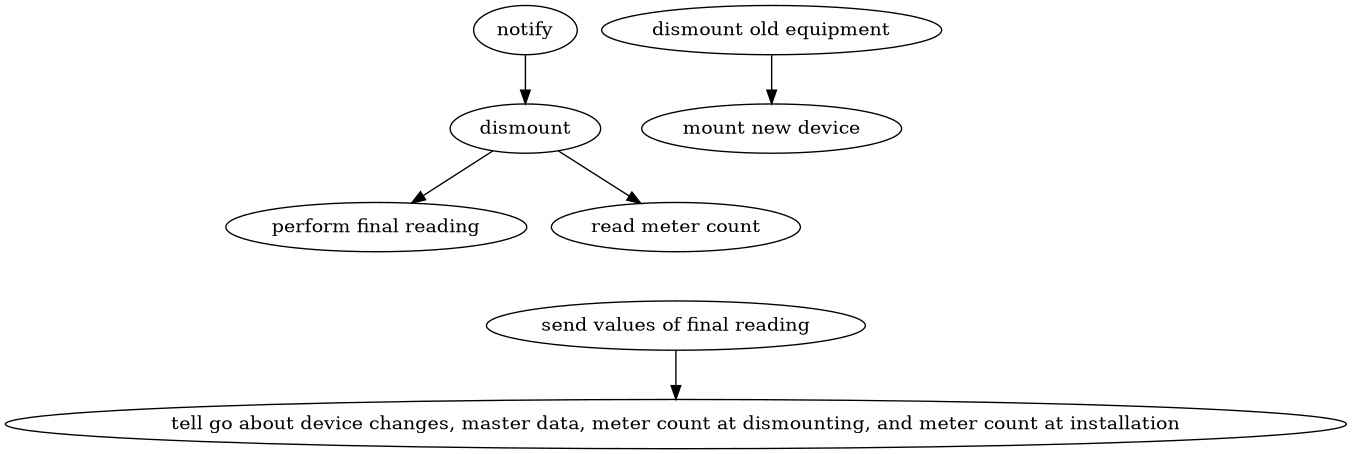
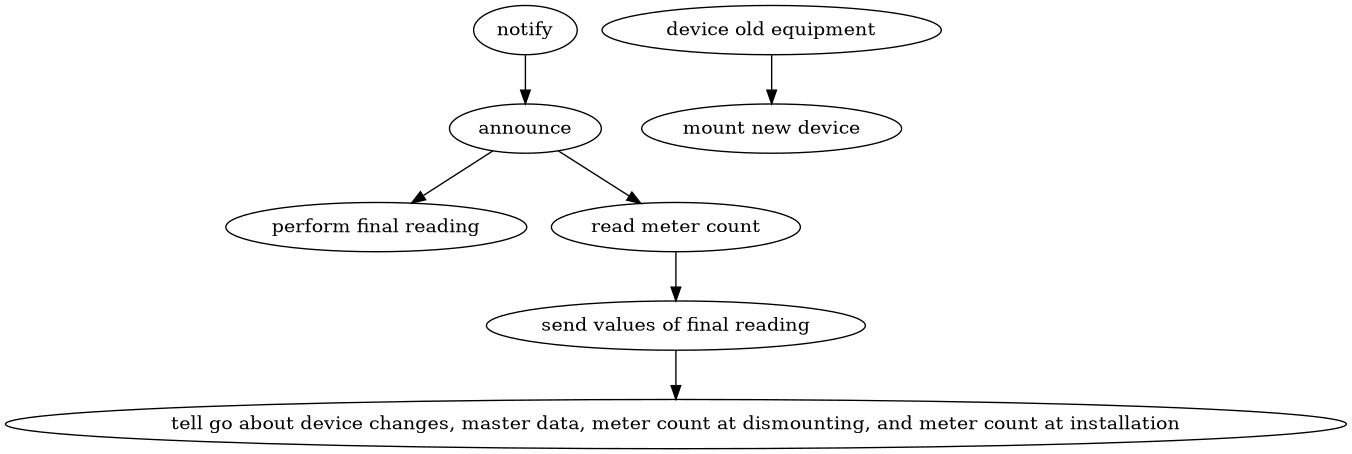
node "dismount old equipment": label "dismount old equipment" -> "device old equipment"
node "dismount": label "dismount" -> "announce"
edge "read meter count" -> "send values of final reading": added
